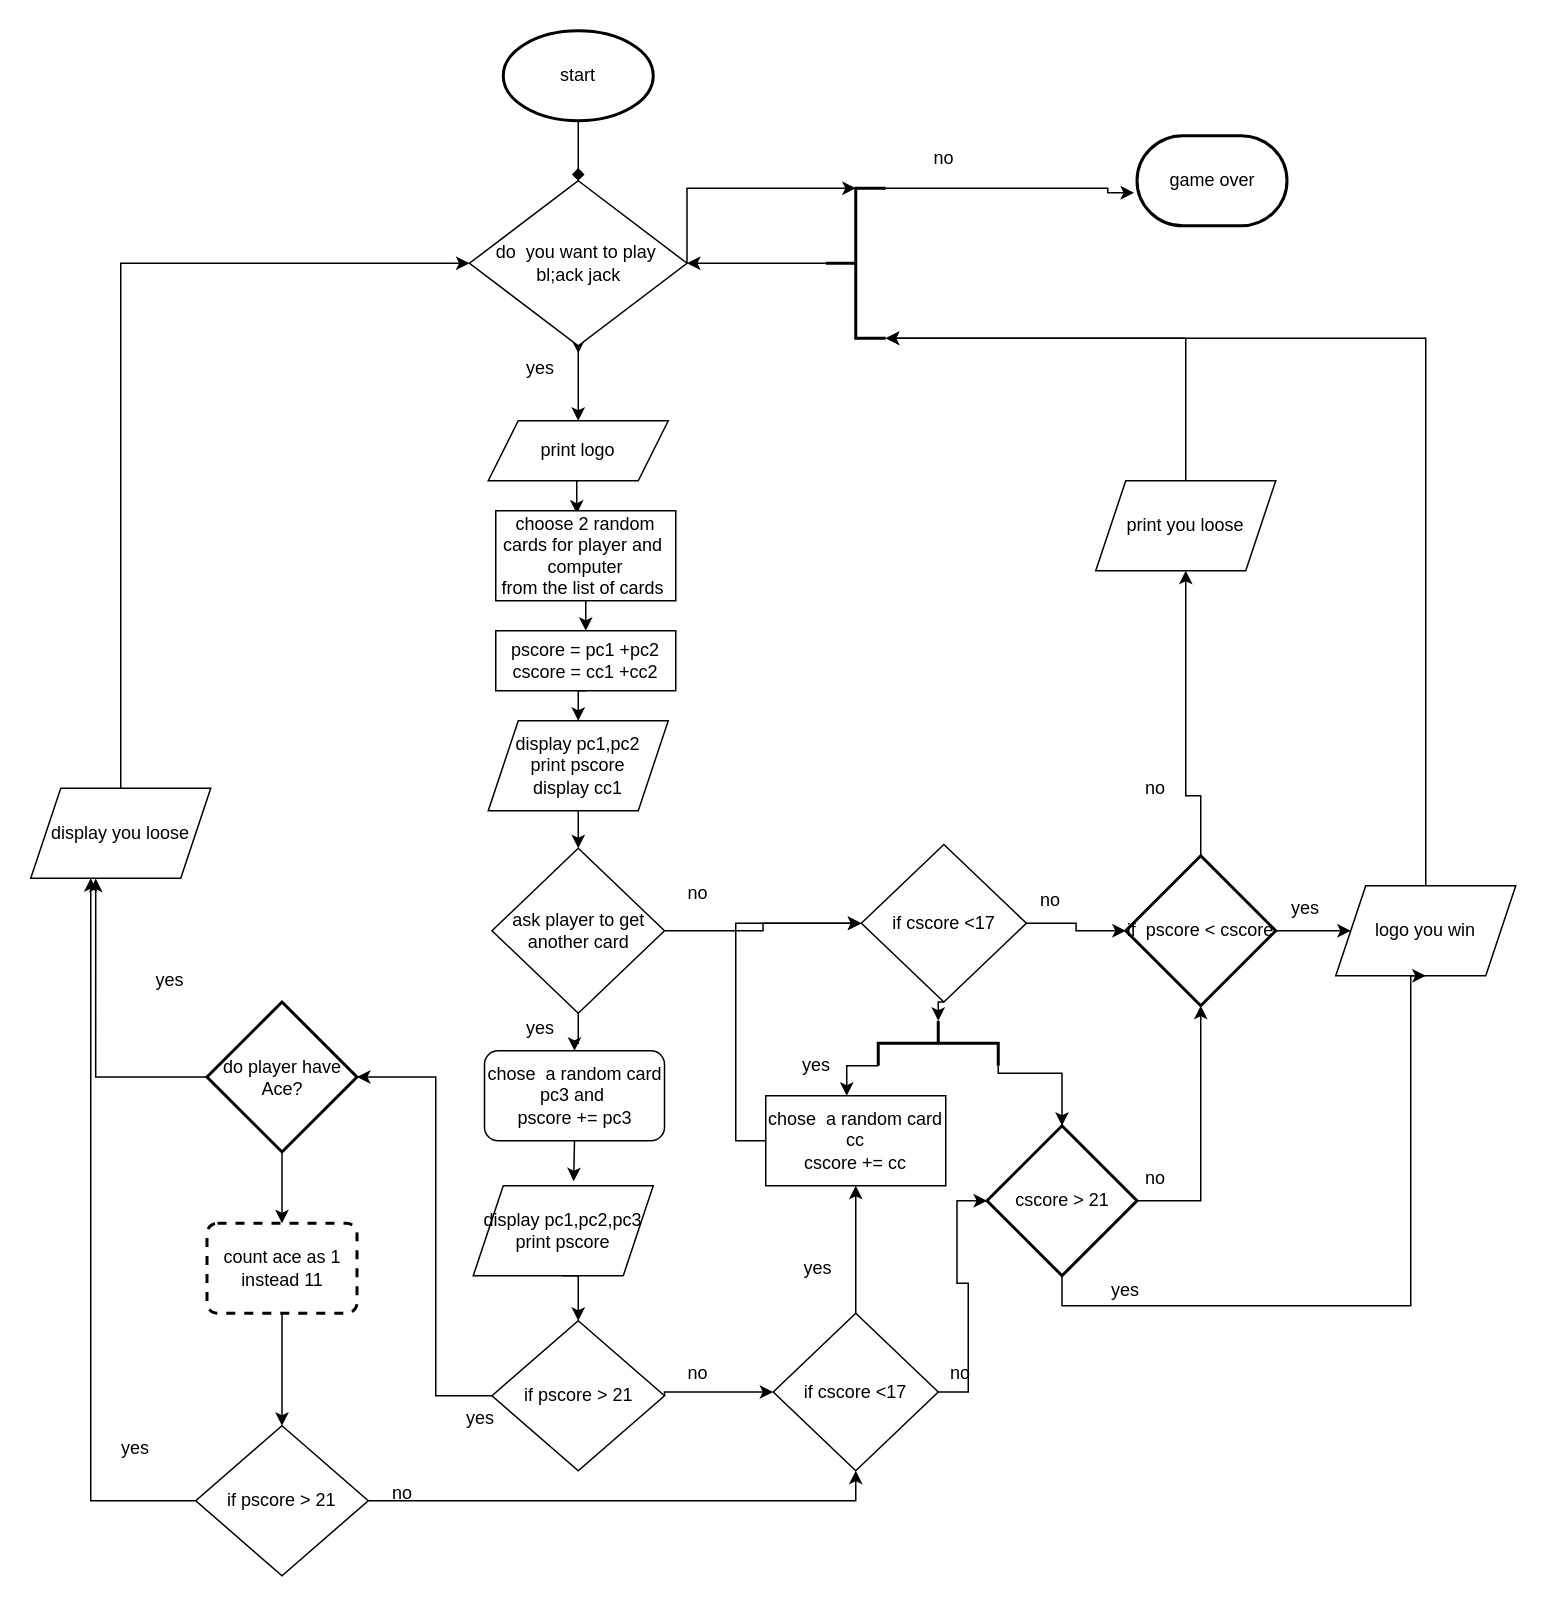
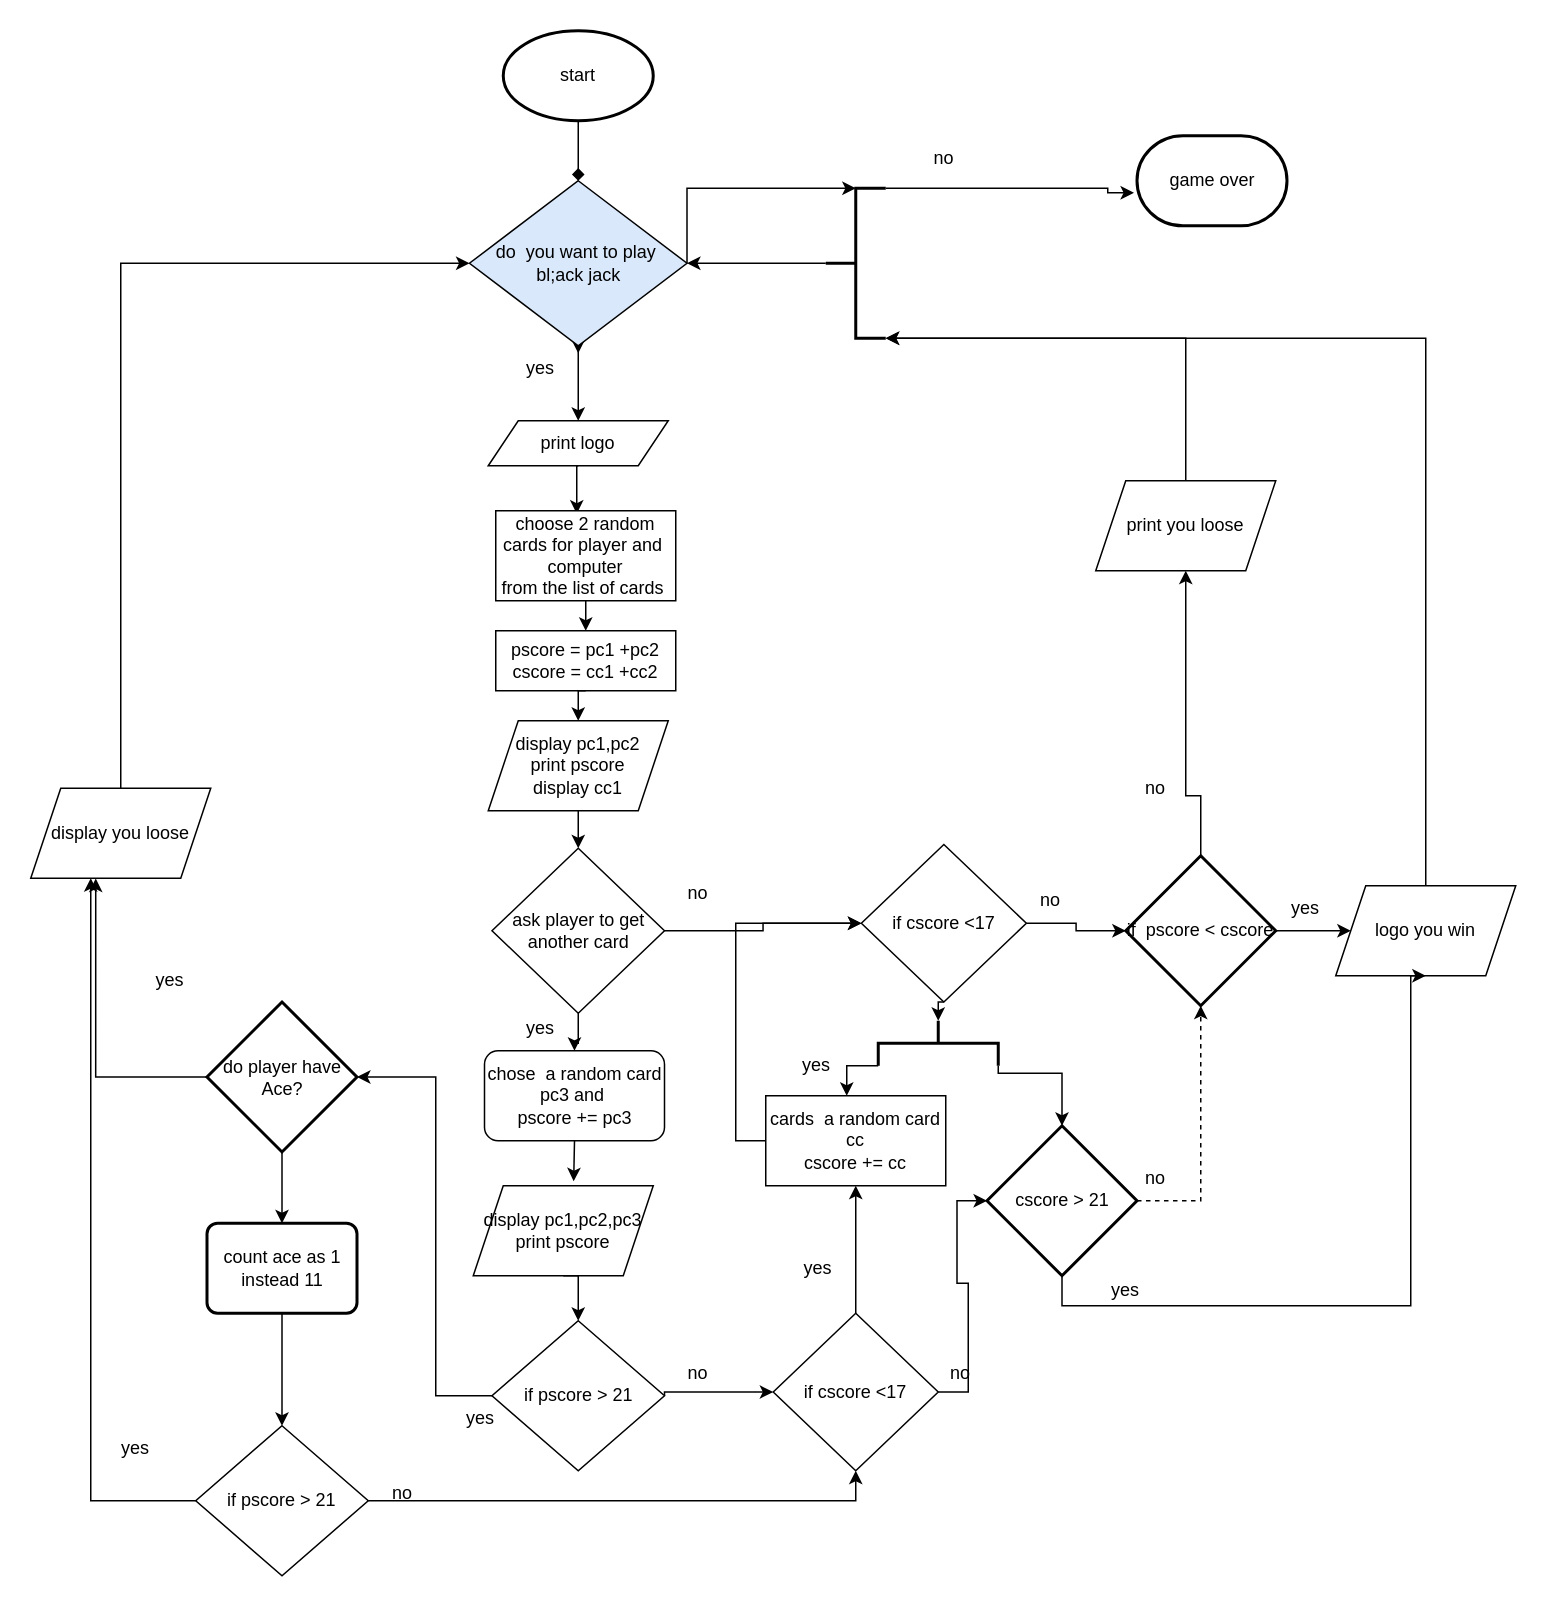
node "do you want to play bl;ack jack": fillcolor #ffffff -> #dae8fc
node "print logo": size 180x60 -> 180x45
edge "cscore > 21" -> "if pscore < cscore": style solid -> dashed
node "chose a random card cc cscore += cc": label "chose a random card cc cscore += cc" -> "cards a random card cc cscore += cc"
node "count ace as 1 instead 11": style dashed -> solid
